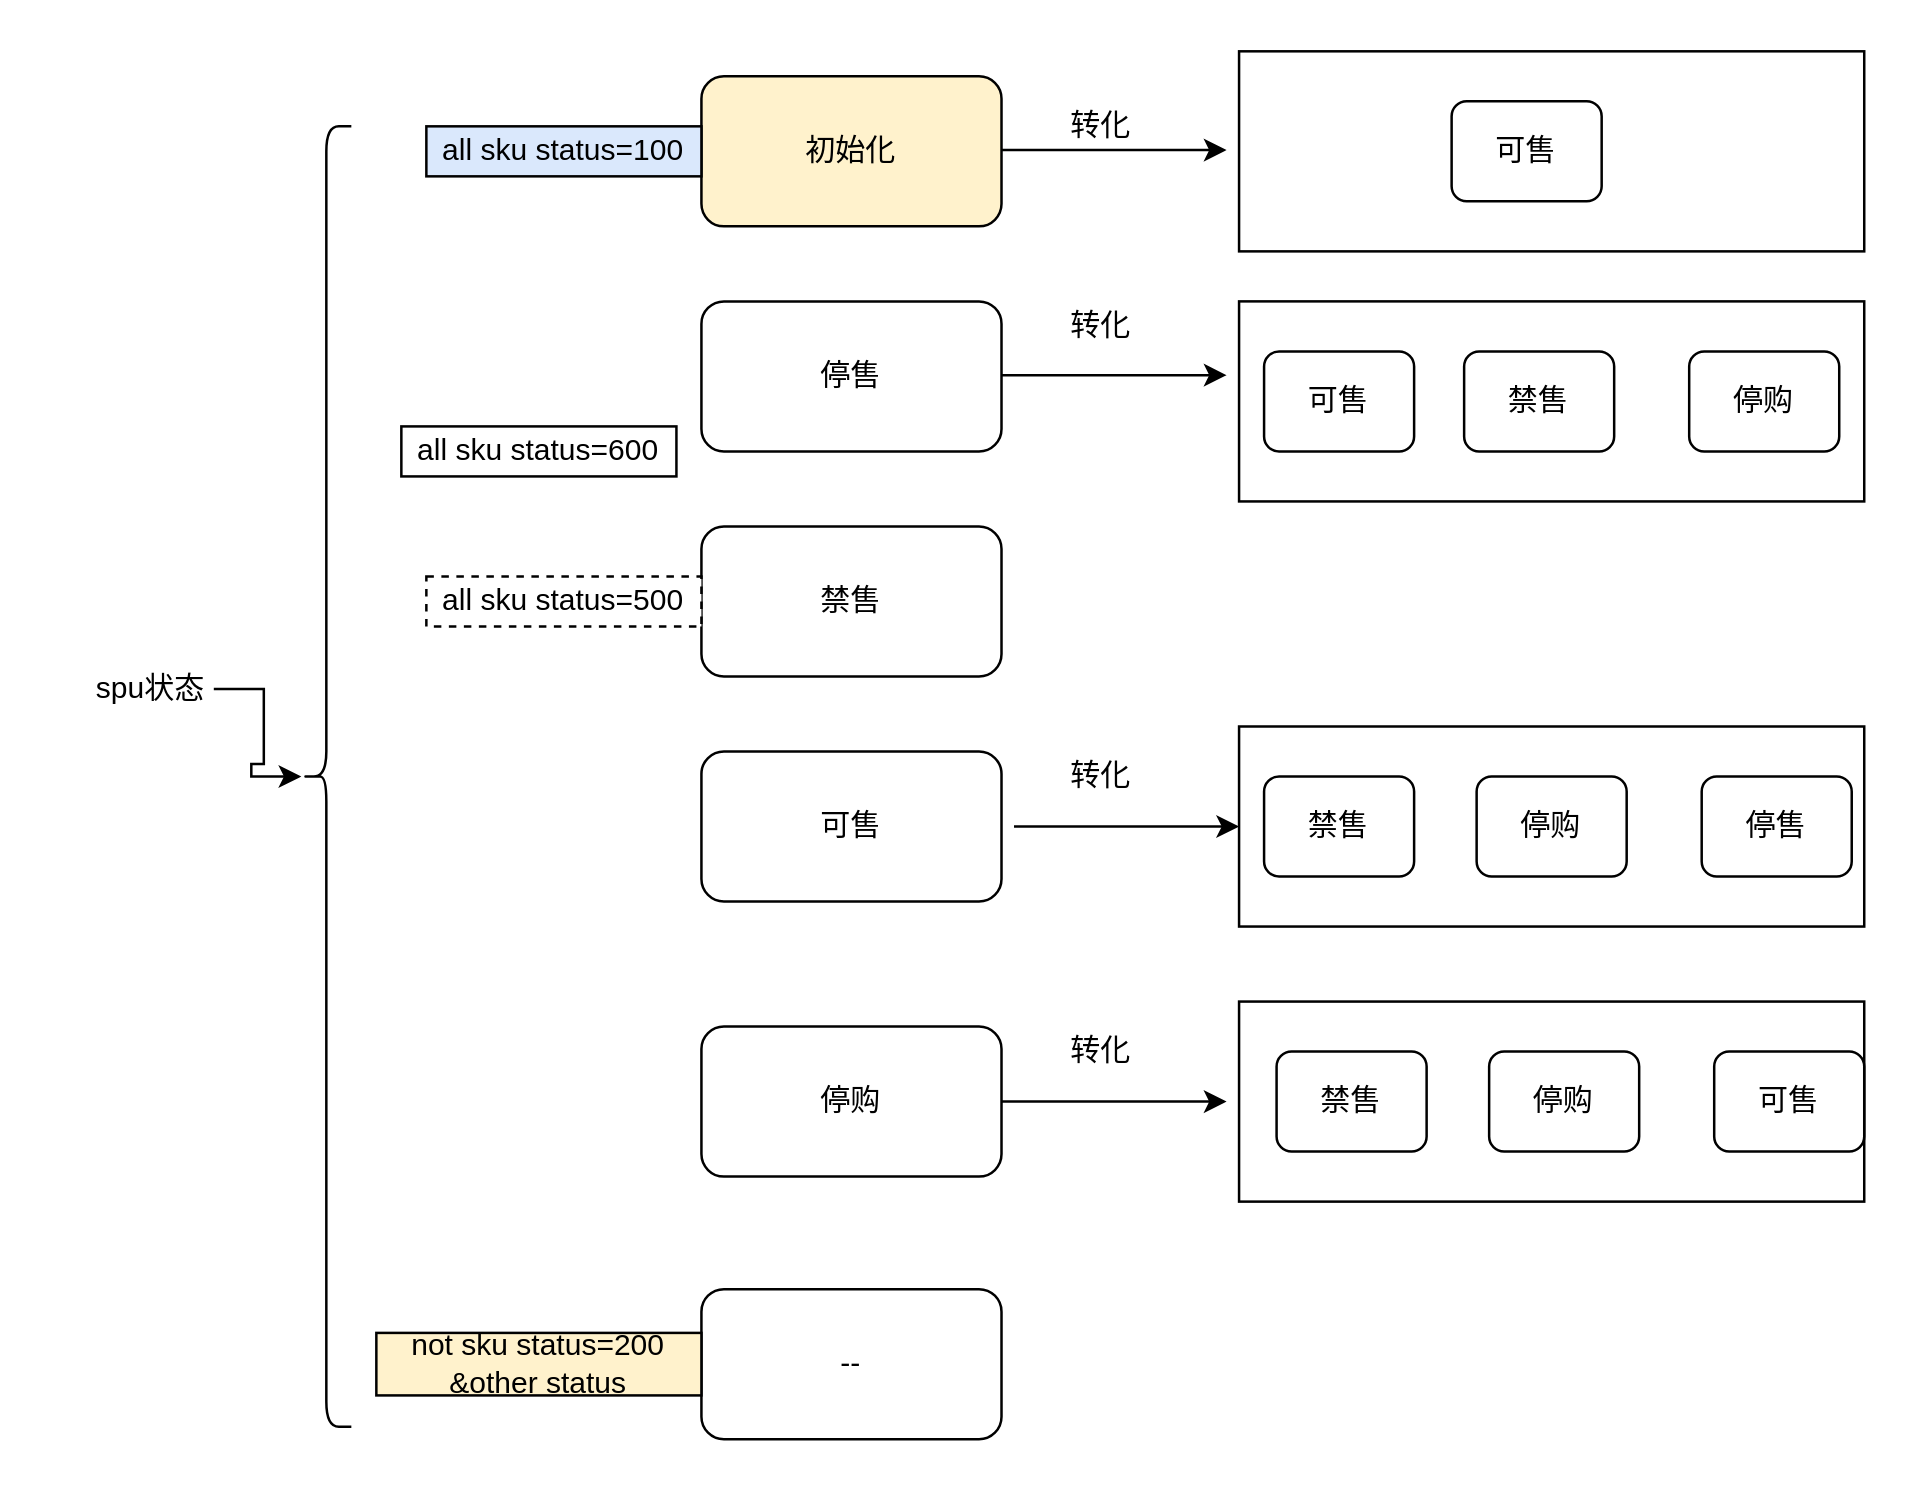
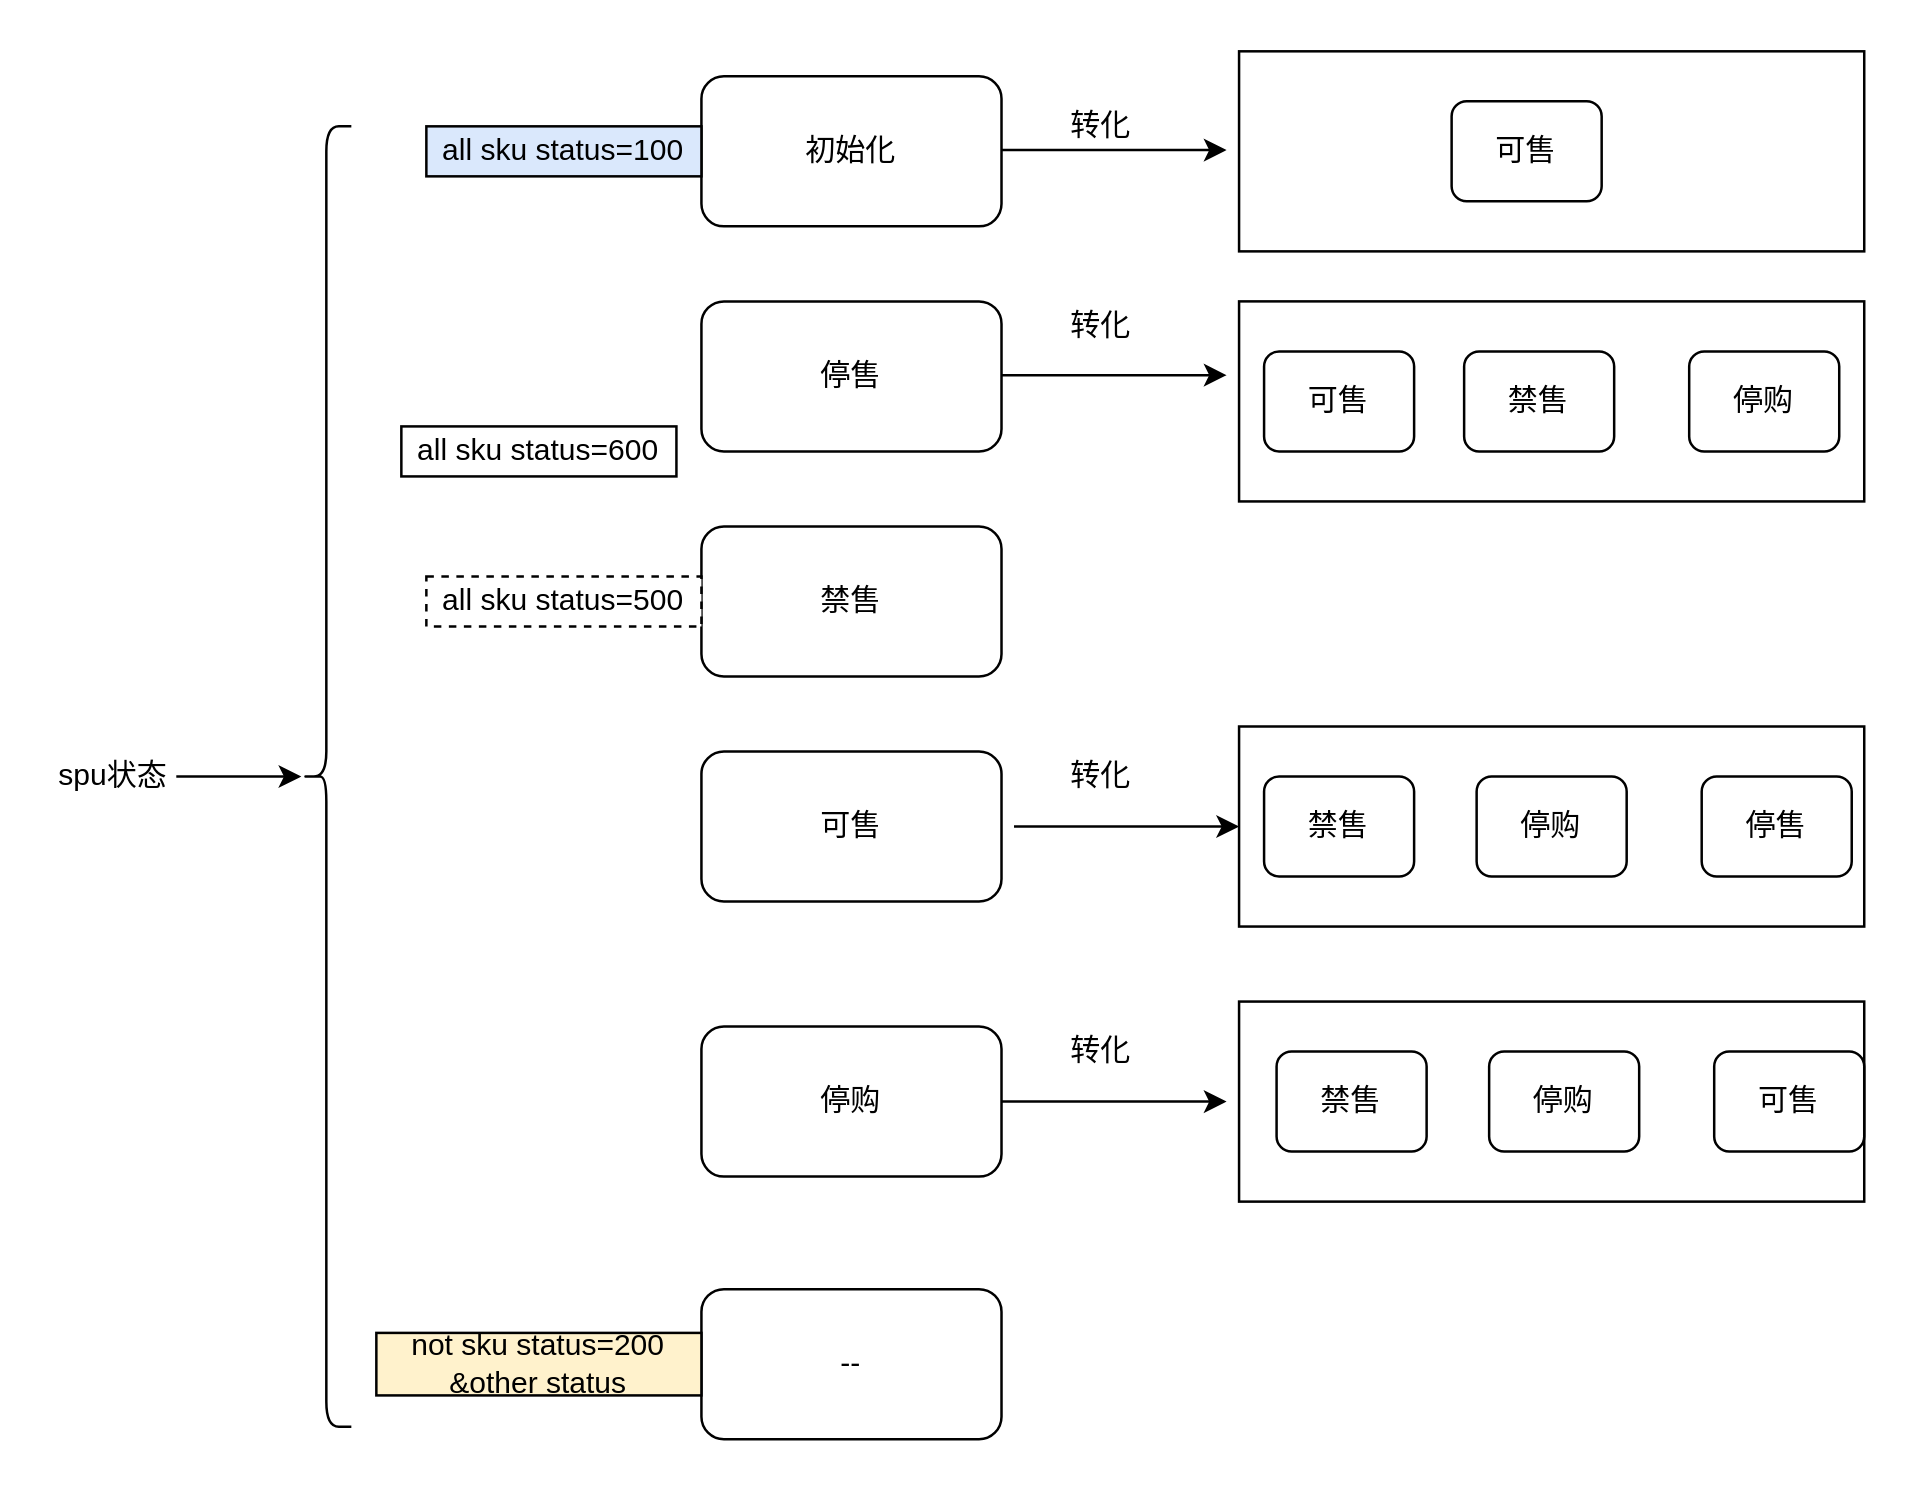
node "初始化": fillcolor #fff2cc -> #ffffff
node "spu状态": moved (151, 689) -> (114, 776)
